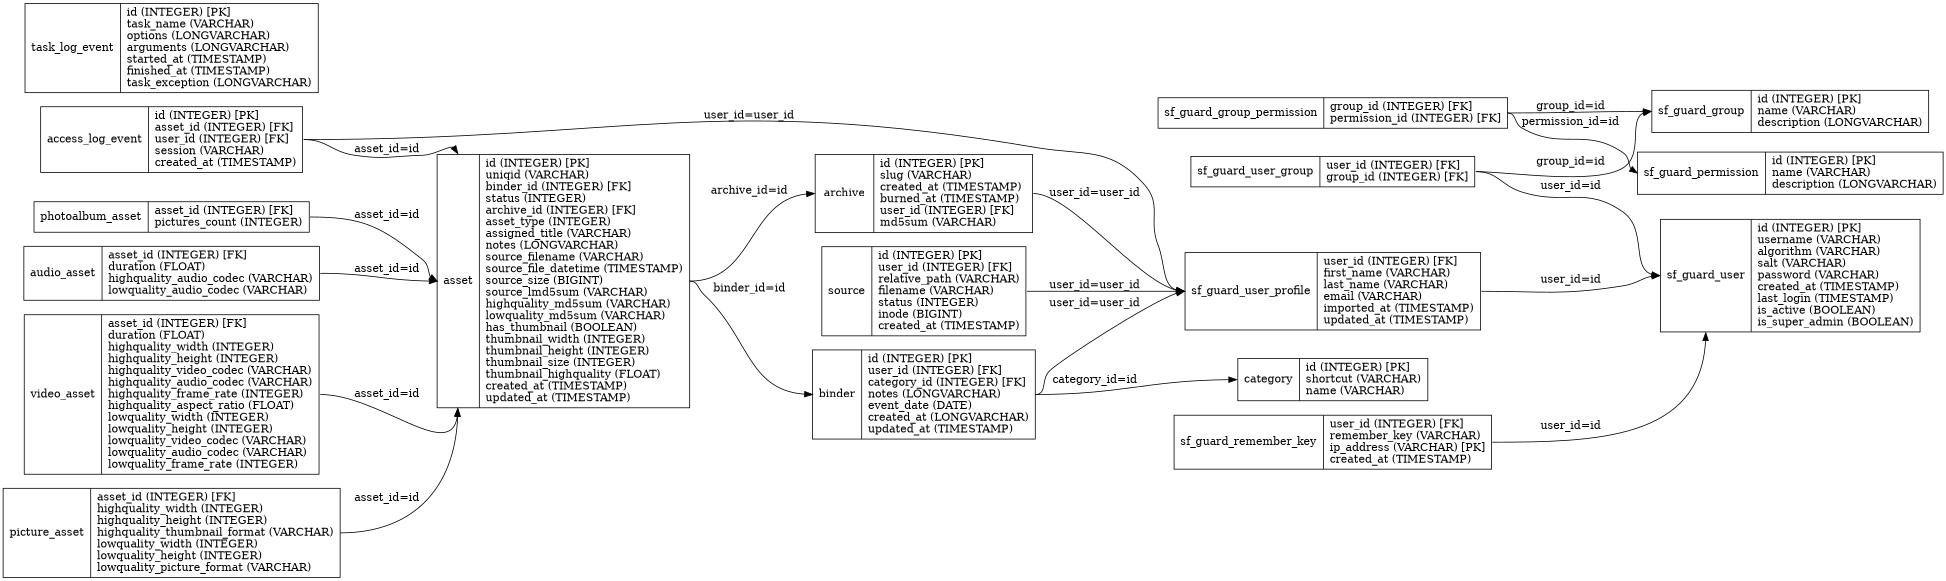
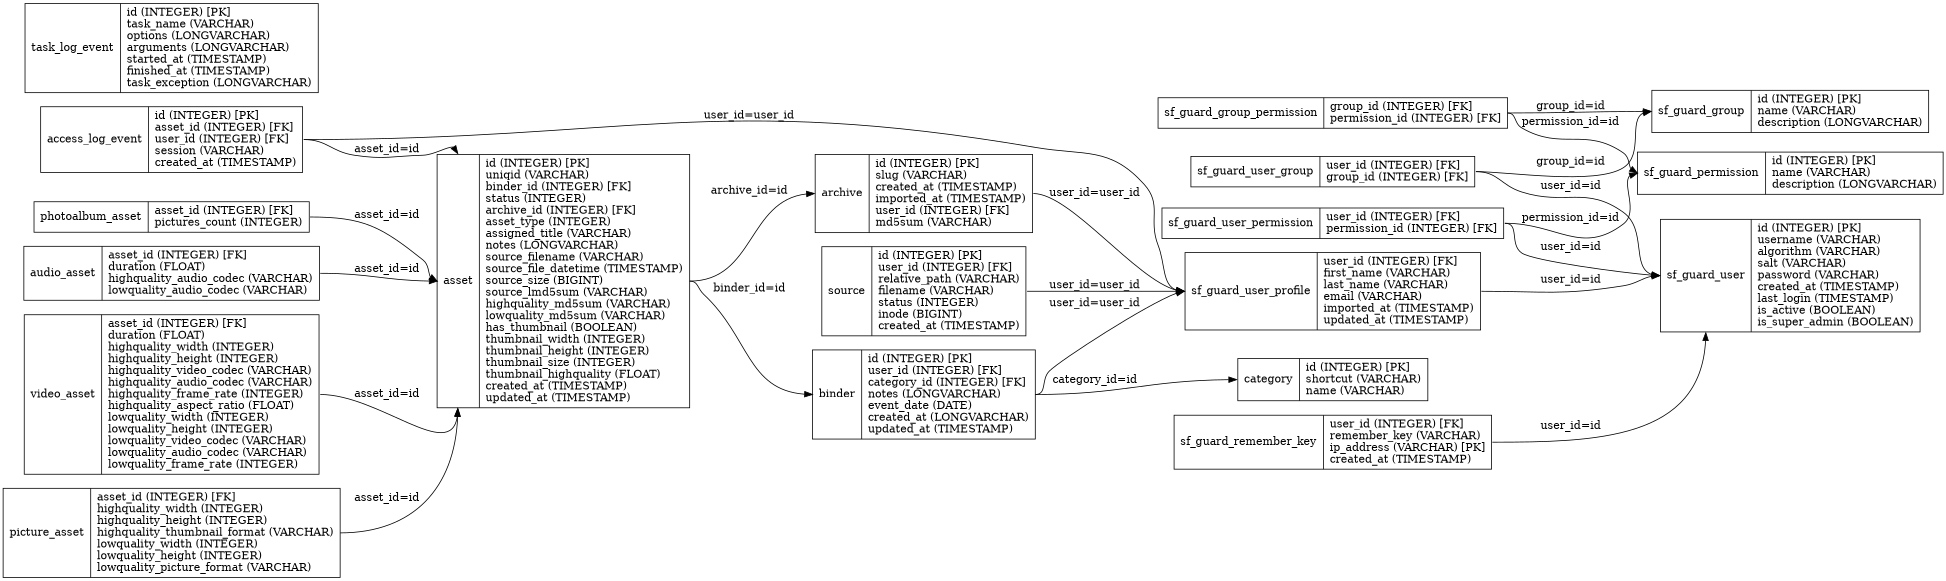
node "archive": text "burned_at (TIMESTAMP)" -> "imported_at (TIMESTAMP)"
node "sf_guard_user_permission": added
